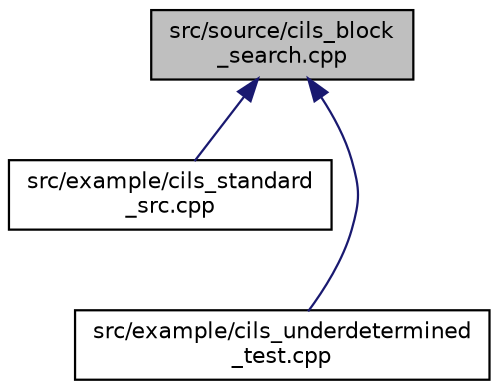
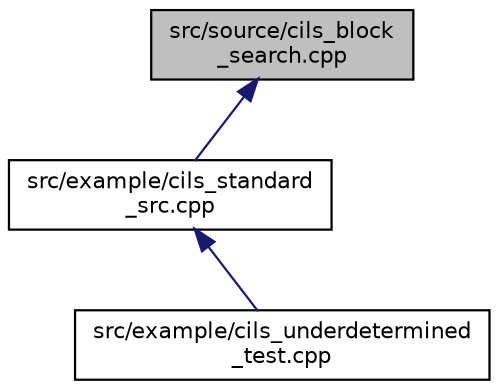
edge "src/example/cils_underdetermined _test.cpp" -> "src/source/cils_block _search.cpp": now "src/example/cils_underdetermined _test.cpp" -> "src/example/cils_standard _src.cpp"
